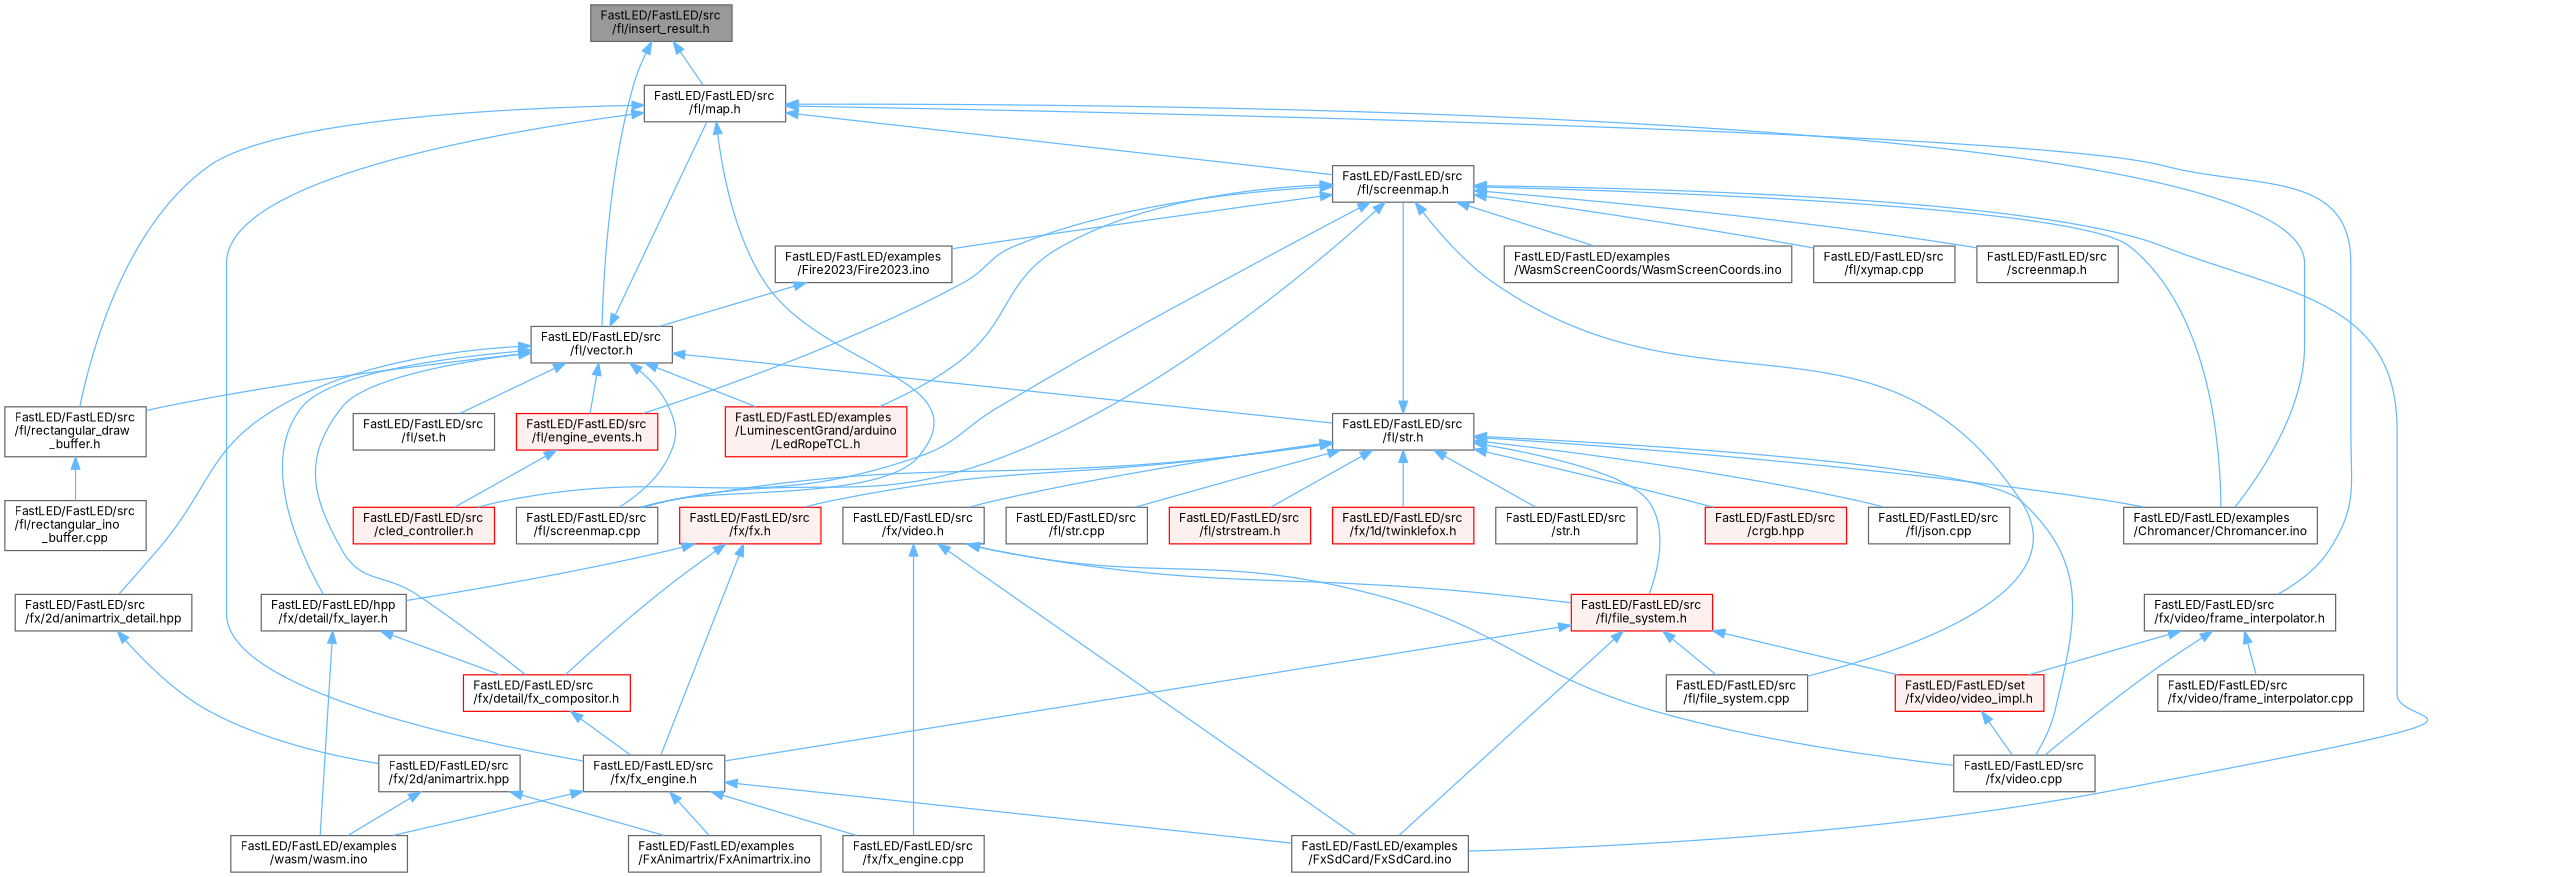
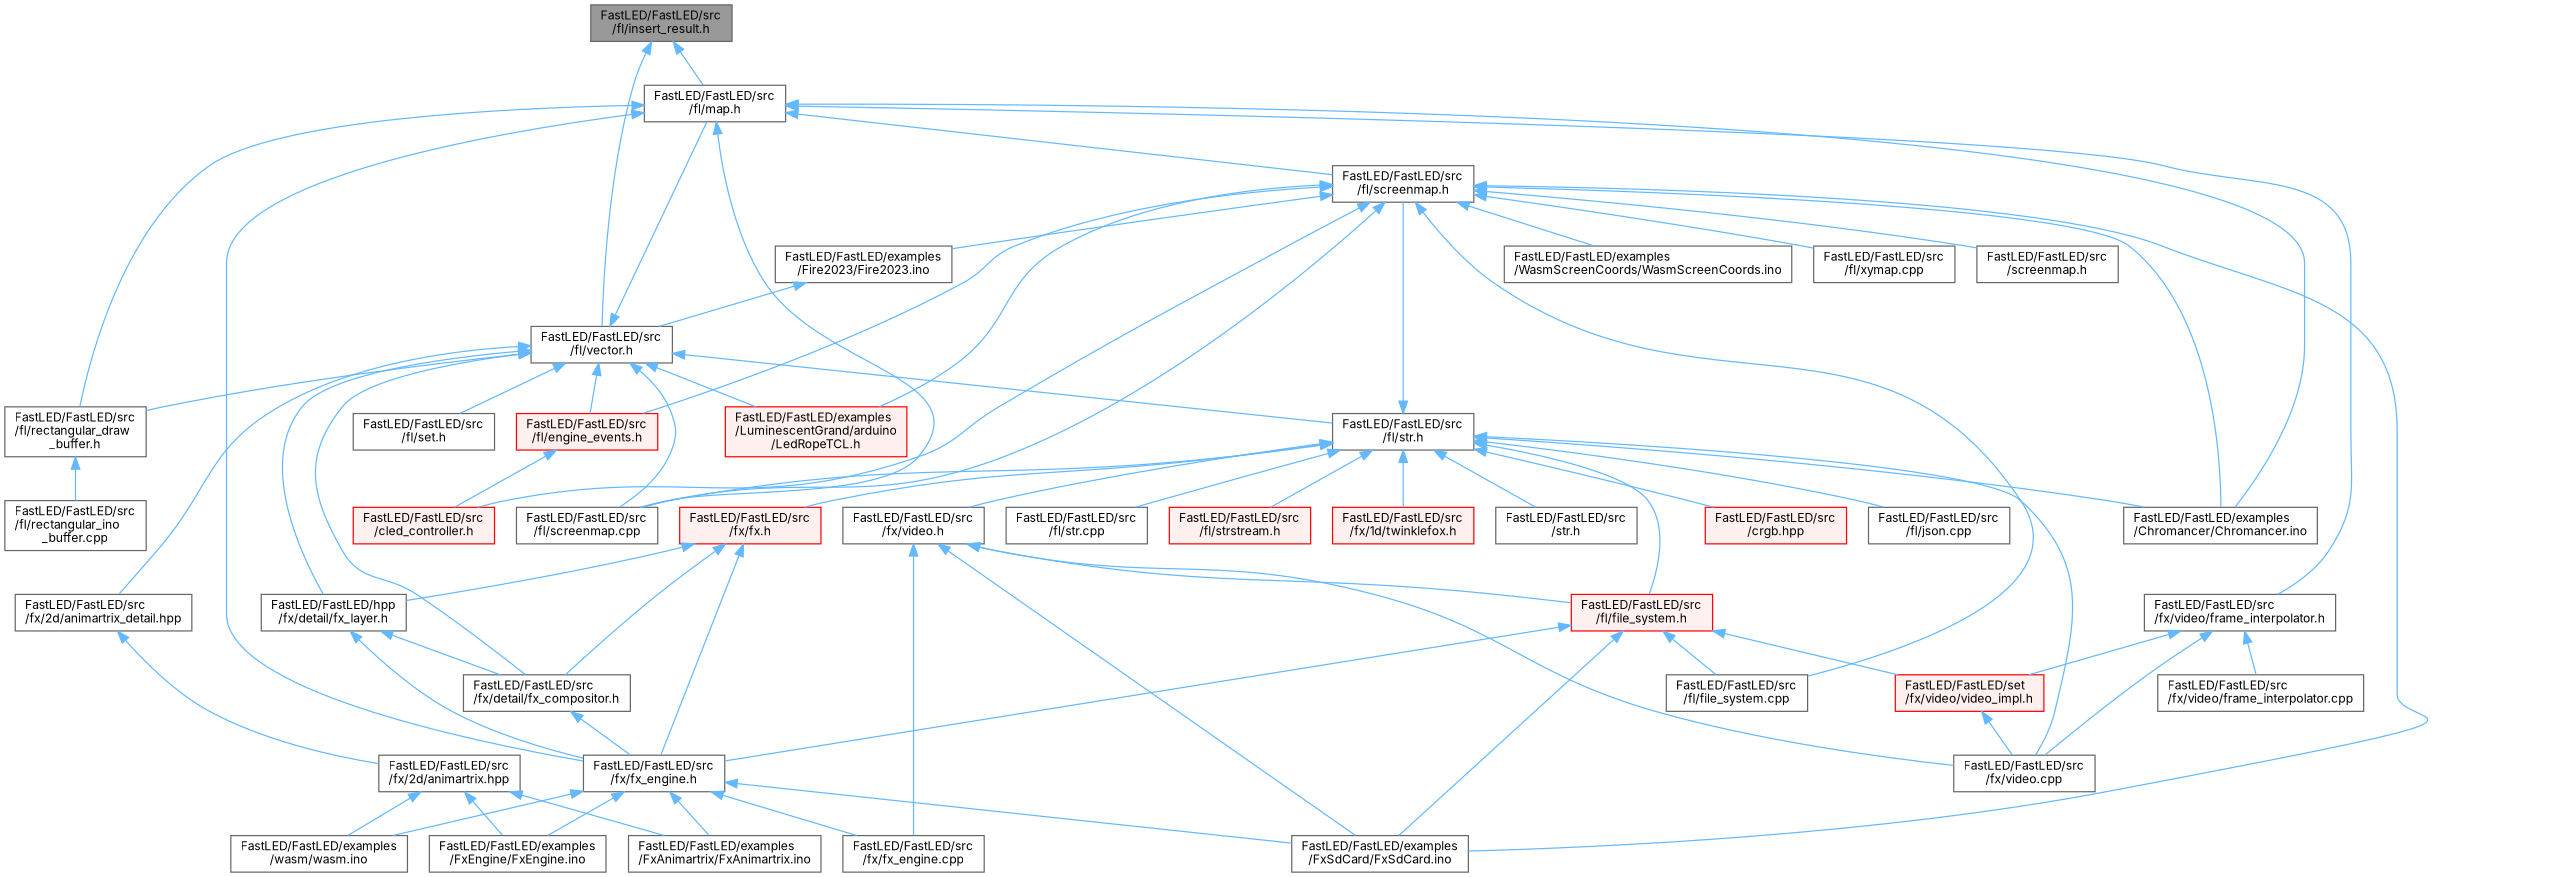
node "FastLED/FastLED/src /fx/detail/fx_compositor.h": color red -> grey40
edge "FastLED/FastLED/examples /wasm/wasm.ino" -> "FastLED/FastLED/hpp /fx/detail/fx_layer.h": now "FastLED/FastLED/src /fx/fx_engine.h" -> "FastLED/FastLED/hpp /fx/detail/fx_layer.h"
node "FastLED/FastLED/examples /FxEngine/FxEngine.ino": added
